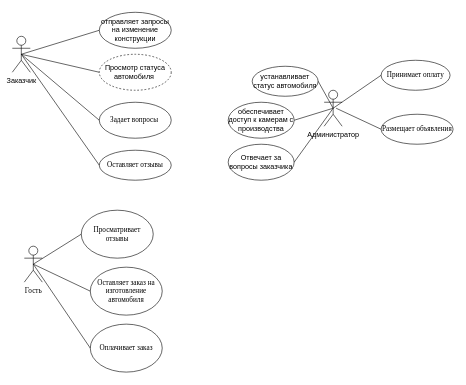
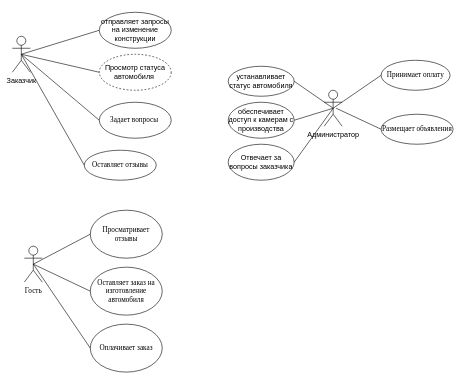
node "устанавливает статус автомобиля": moved (285, 81) -> (261, 81)
node "Оставляет отзывы": moved (135, 165) -> (120, 165)
node "Просматривает отзывы": moved (117, 234) -> (126, 234)
